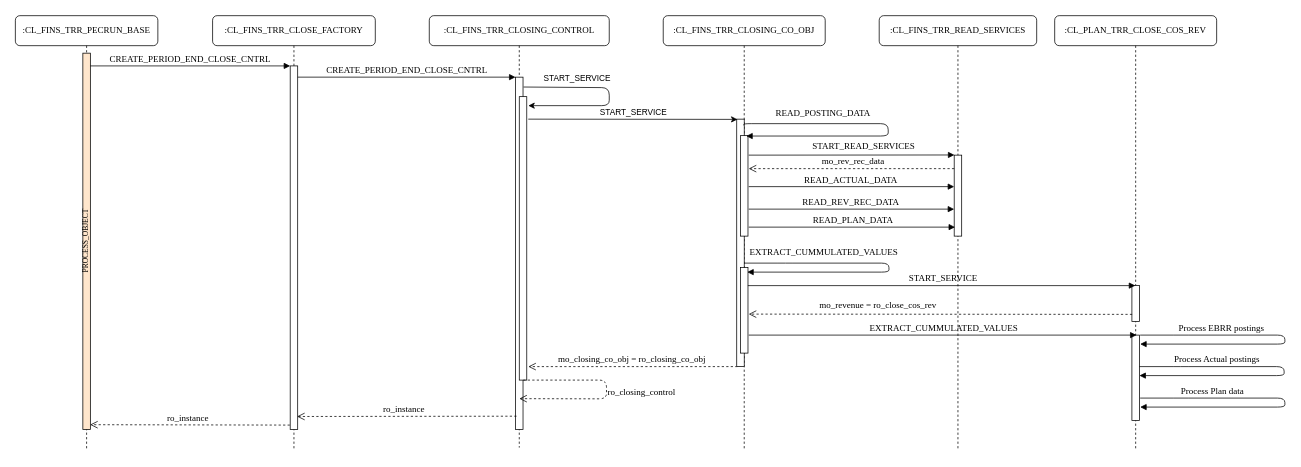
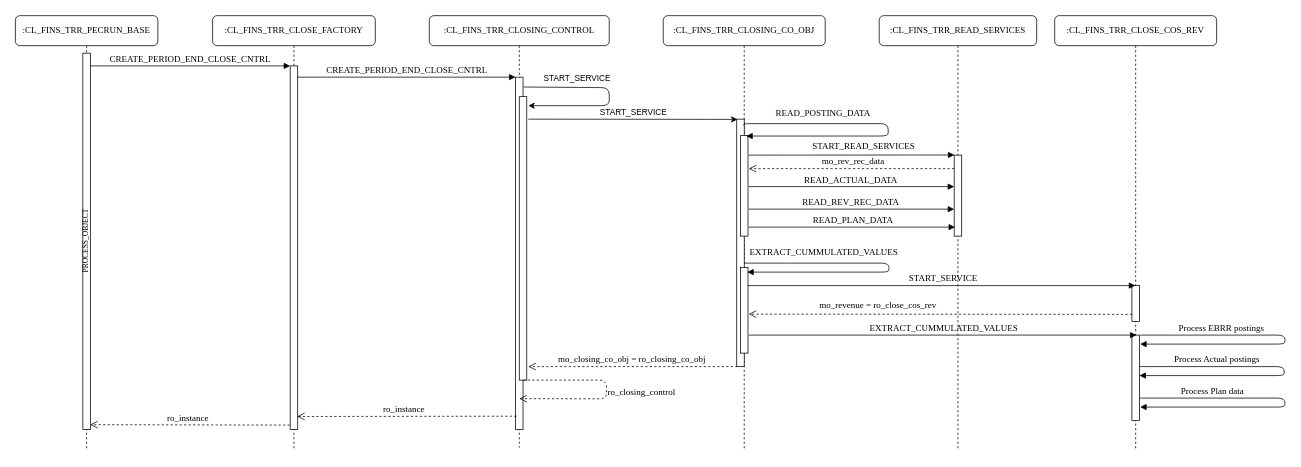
node ":CL_PLAN_TRR_CLOSE_COS_REV": label ":CL_PLAN_TRR_CLOSE_COS_REV" -> ":CL_FINS_TRR_CLOSE_COS_REV"
node "PROCESS_OBJECT": fillcolor #ffe6cc -> #ffffff
